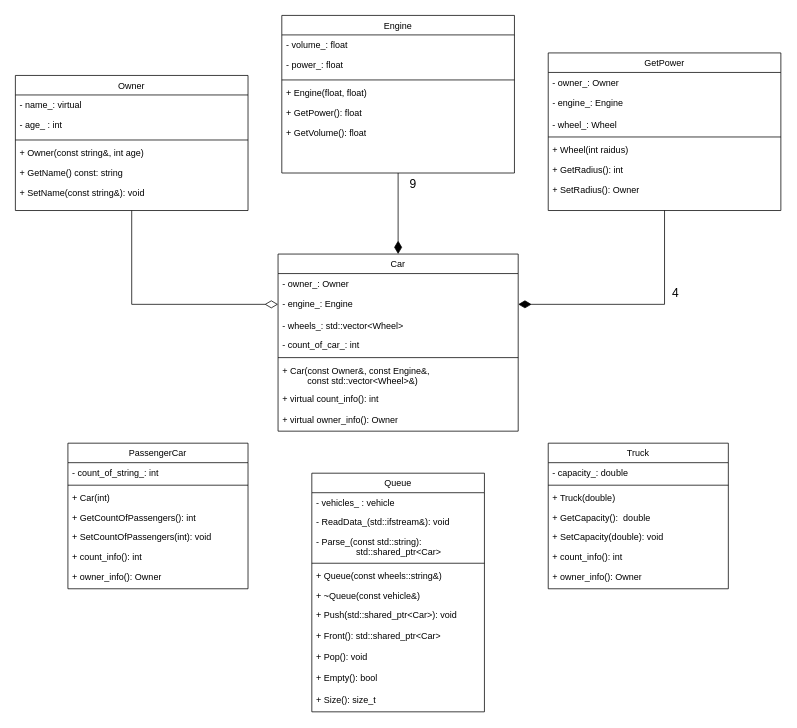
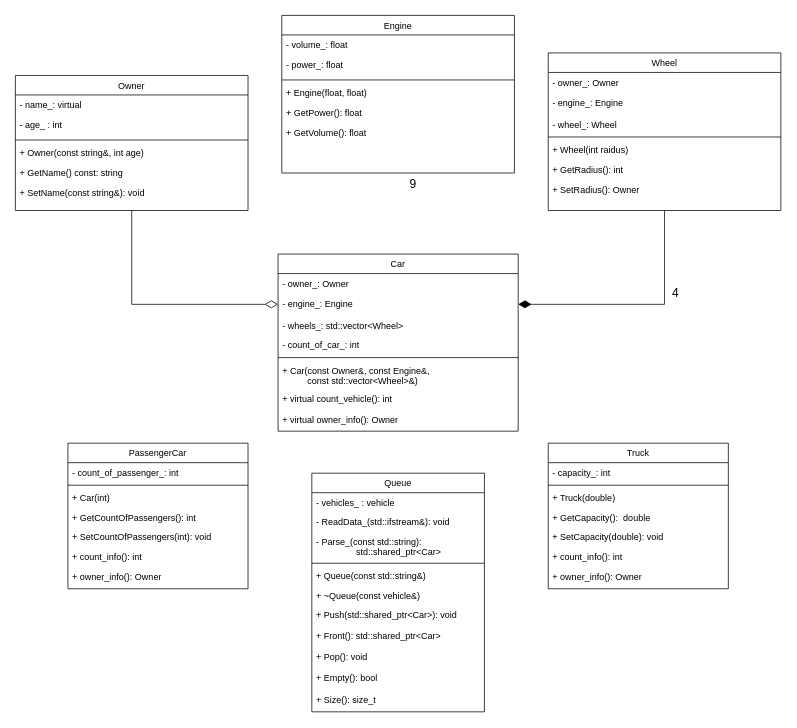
node "GetPower": label "GetPower" -> "Wheel"
edge "Engine" -> "Car": removed
node "+ virtual count_info(): int": label "+ virtual count_info(): int" -> "+ virtual count_vehicle(): int"
node "- count_of_string_: int": label "- count_of_string_: int" -> "- count_of_passenger_: int"
node "- capacity_: double": label "- capacity_: double" -> "- capacity_: int"
node "+ Queue(const wheels::string&)": label "+ Queue(const wheels::string&)" -> "+ Queue(const std::string&)"
